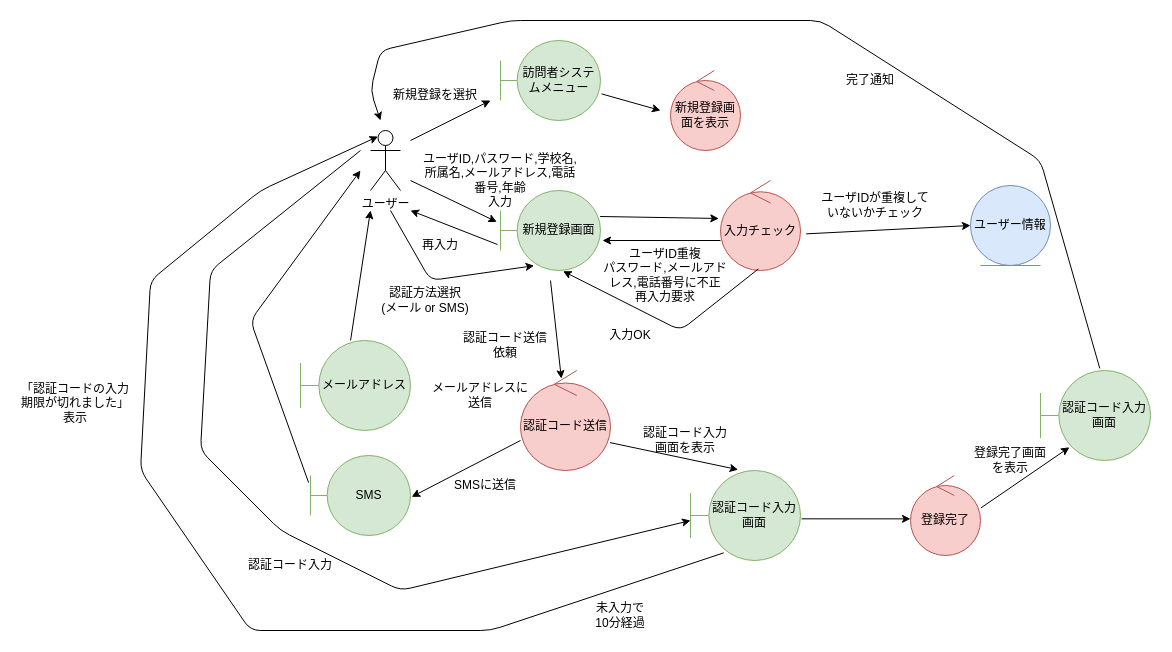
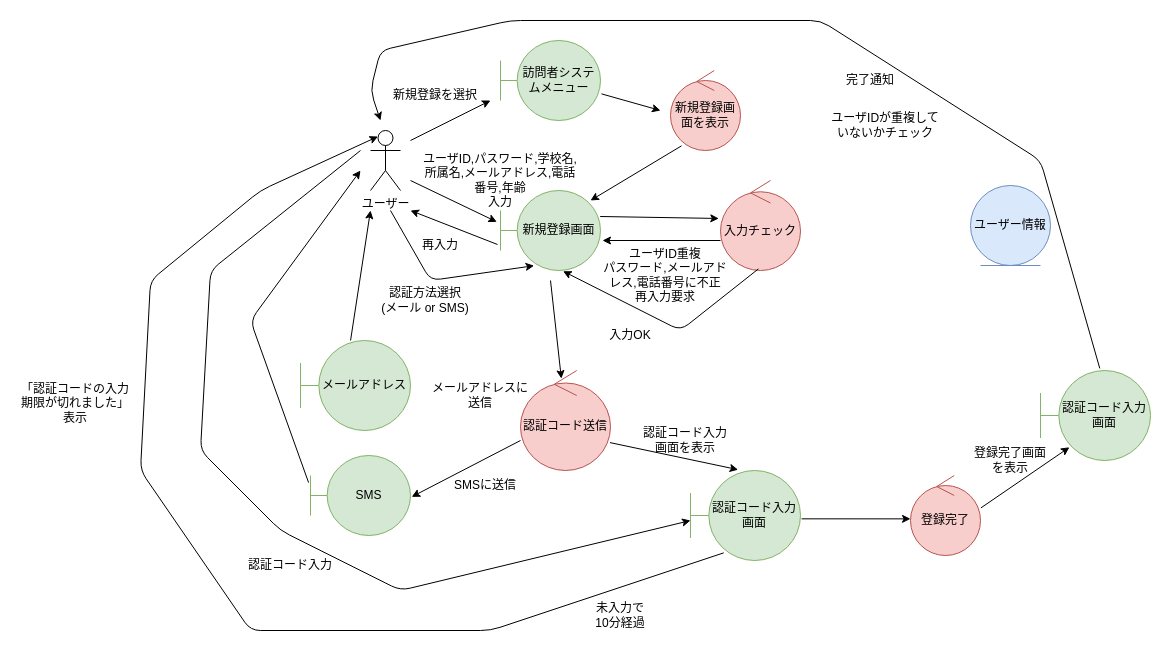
edge "新規登録画面を表示" -> "新規登録画面": added
node "ユーザIDが重複していないかチェック": moved (876, 206) -> (886, 126)
edge "入力チェック" -> "ユーザー情報": removed
node "認証コード送信依頼": removed
